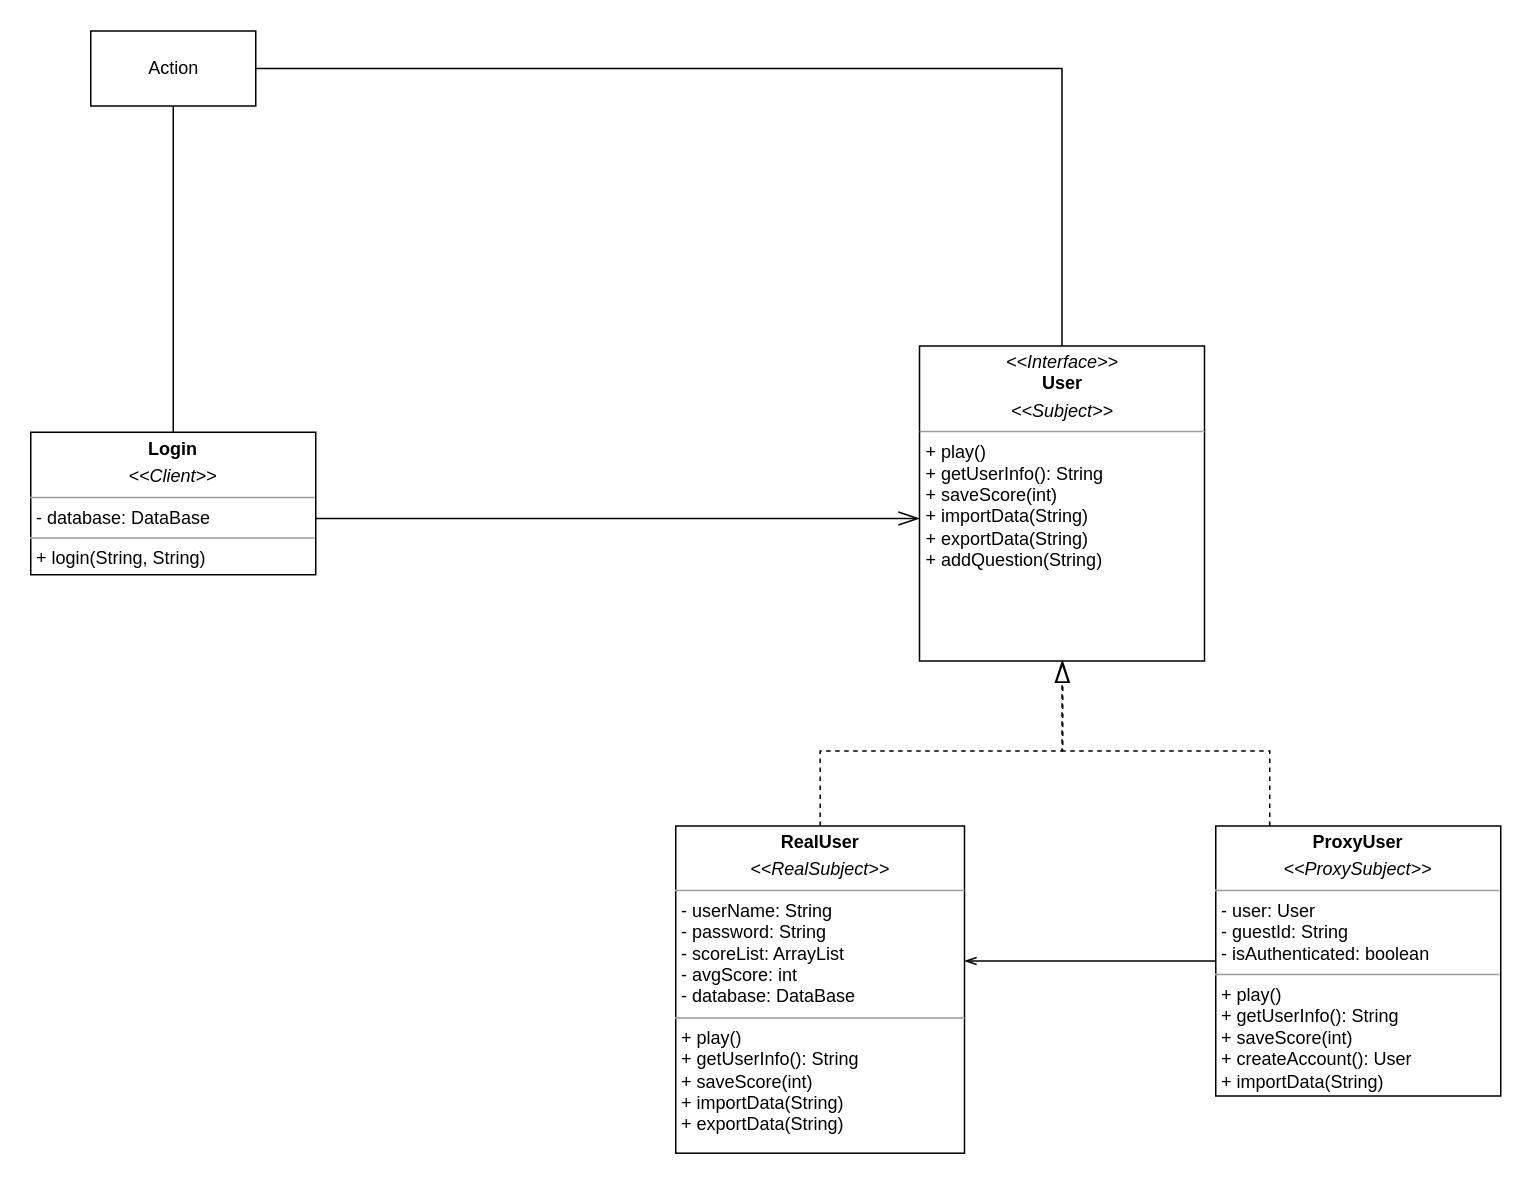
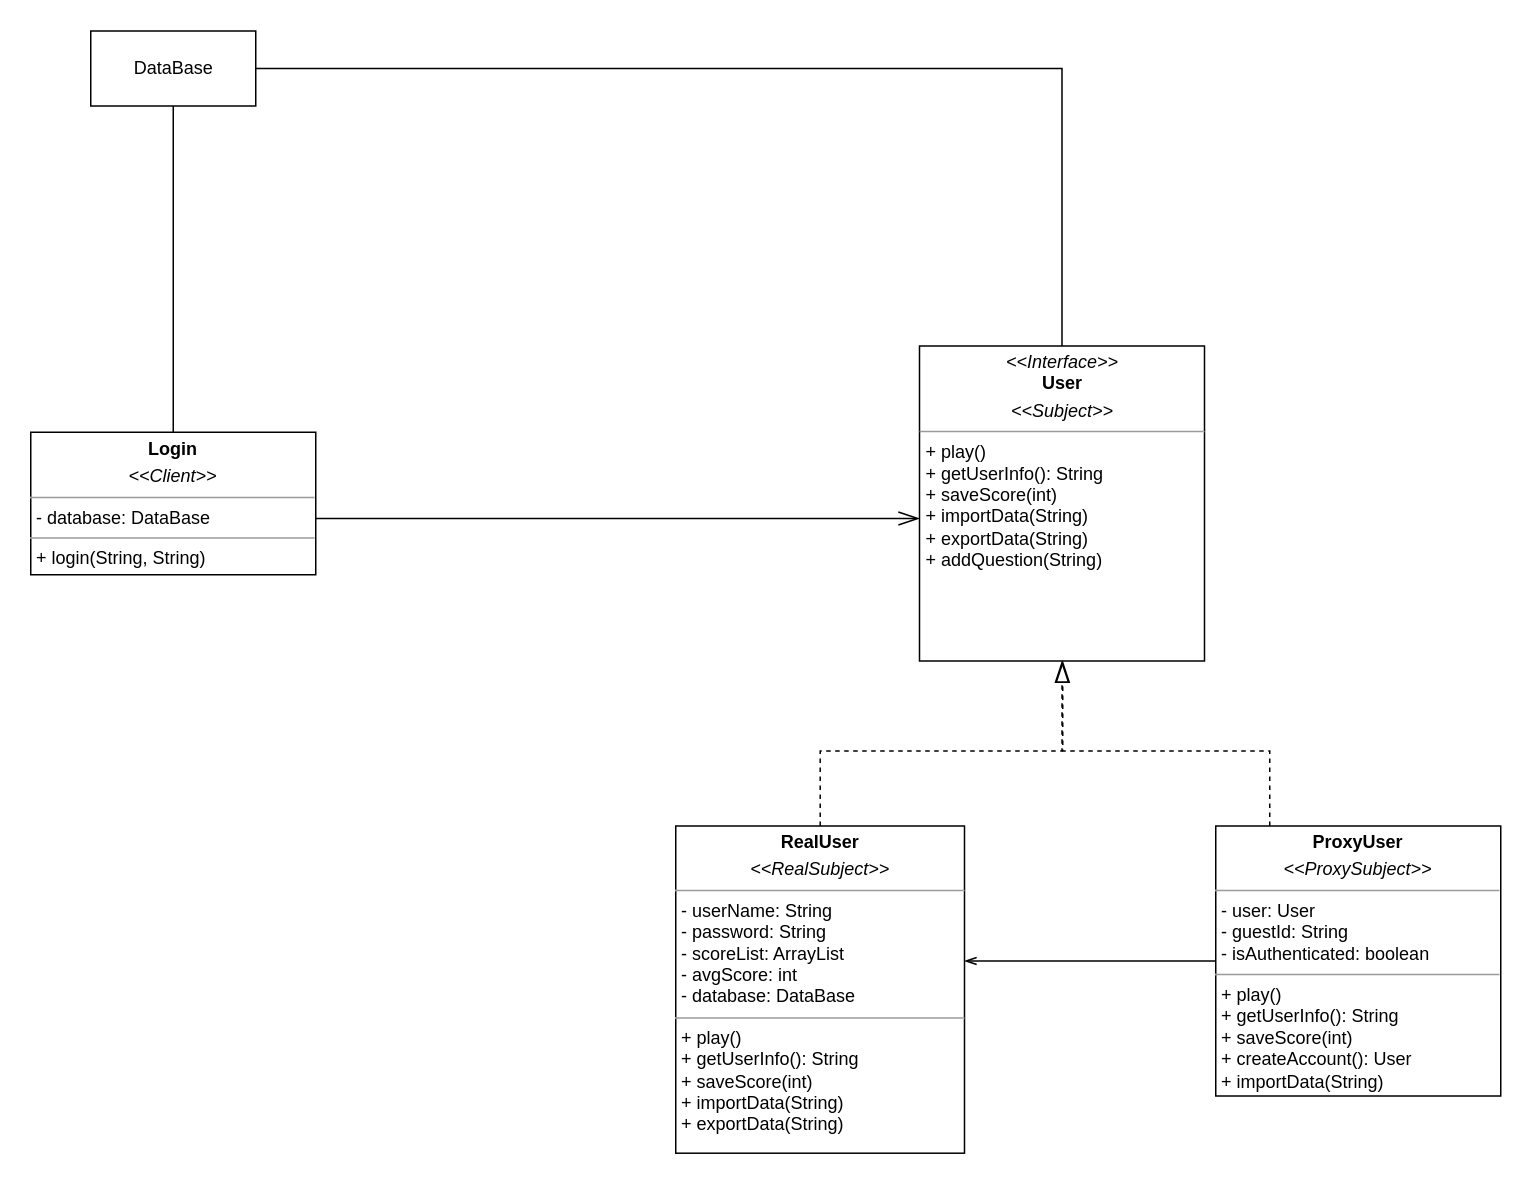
node "Action": label "Action" -> "DataBase"
